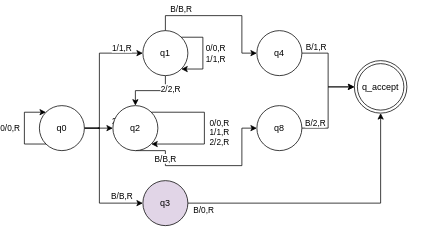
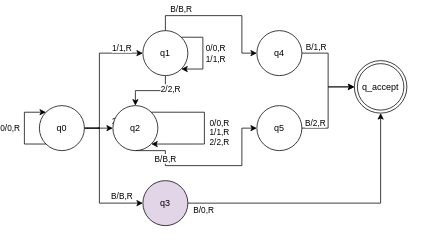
node "q8": label "q8" -> "q5"
